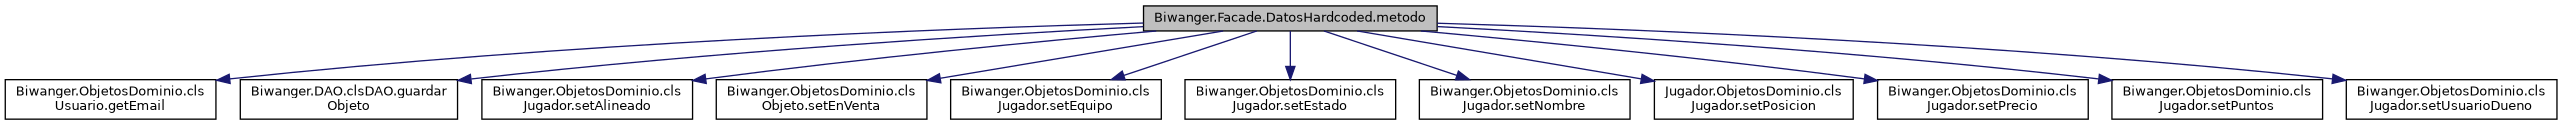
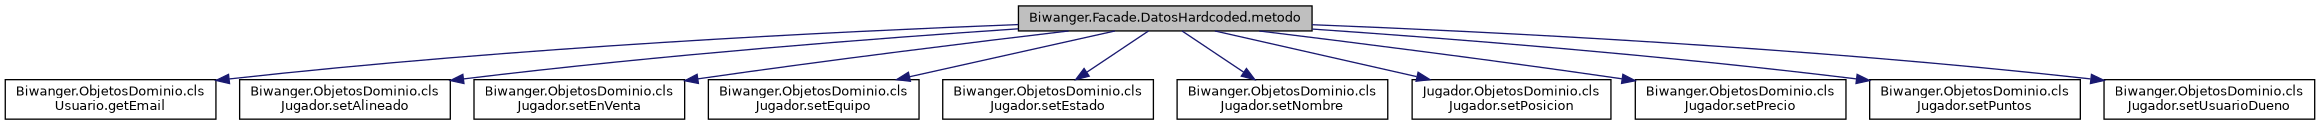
node "Biwanger.DAO.clsDAO.guardar Objeto": removed
node "Biwanger.ObjetosDominio.cls Objeto.setEnVenta": label "Biwanger.ObjetosDominio.cls Objeto.setEnVenta" -> "Biwanger.ObjetosDominio.cls Jugador.setEnVenta"
